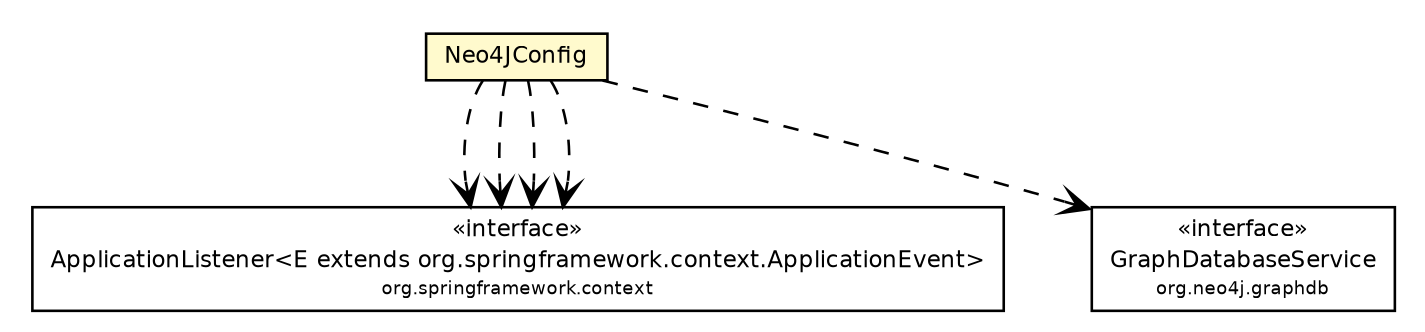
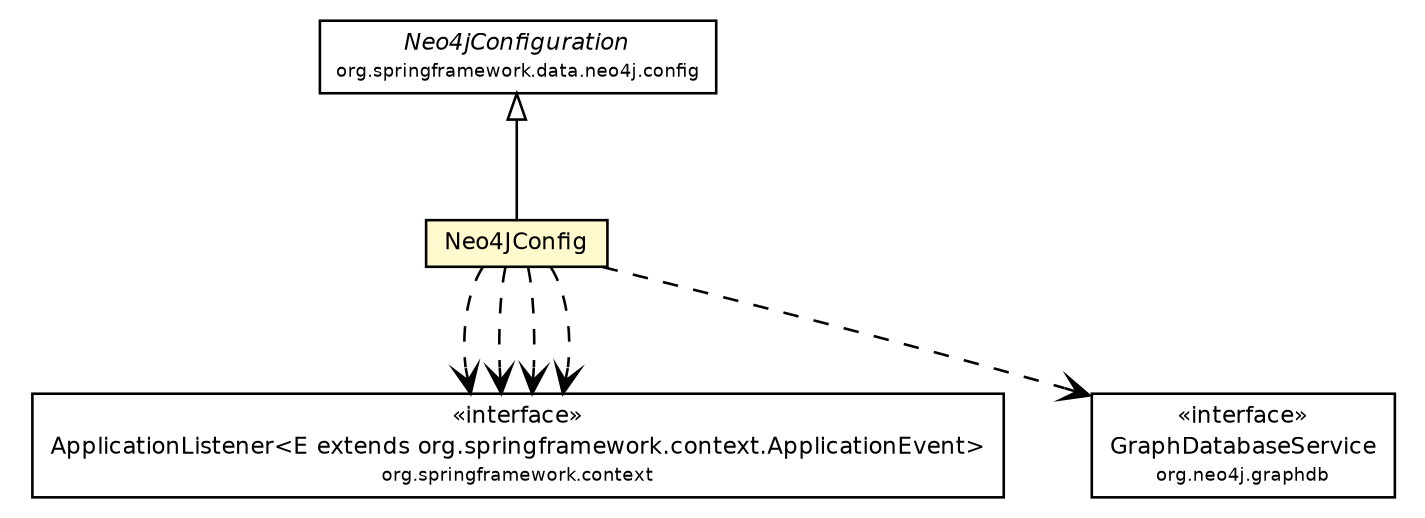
node "Neo4jConfiguration": added
